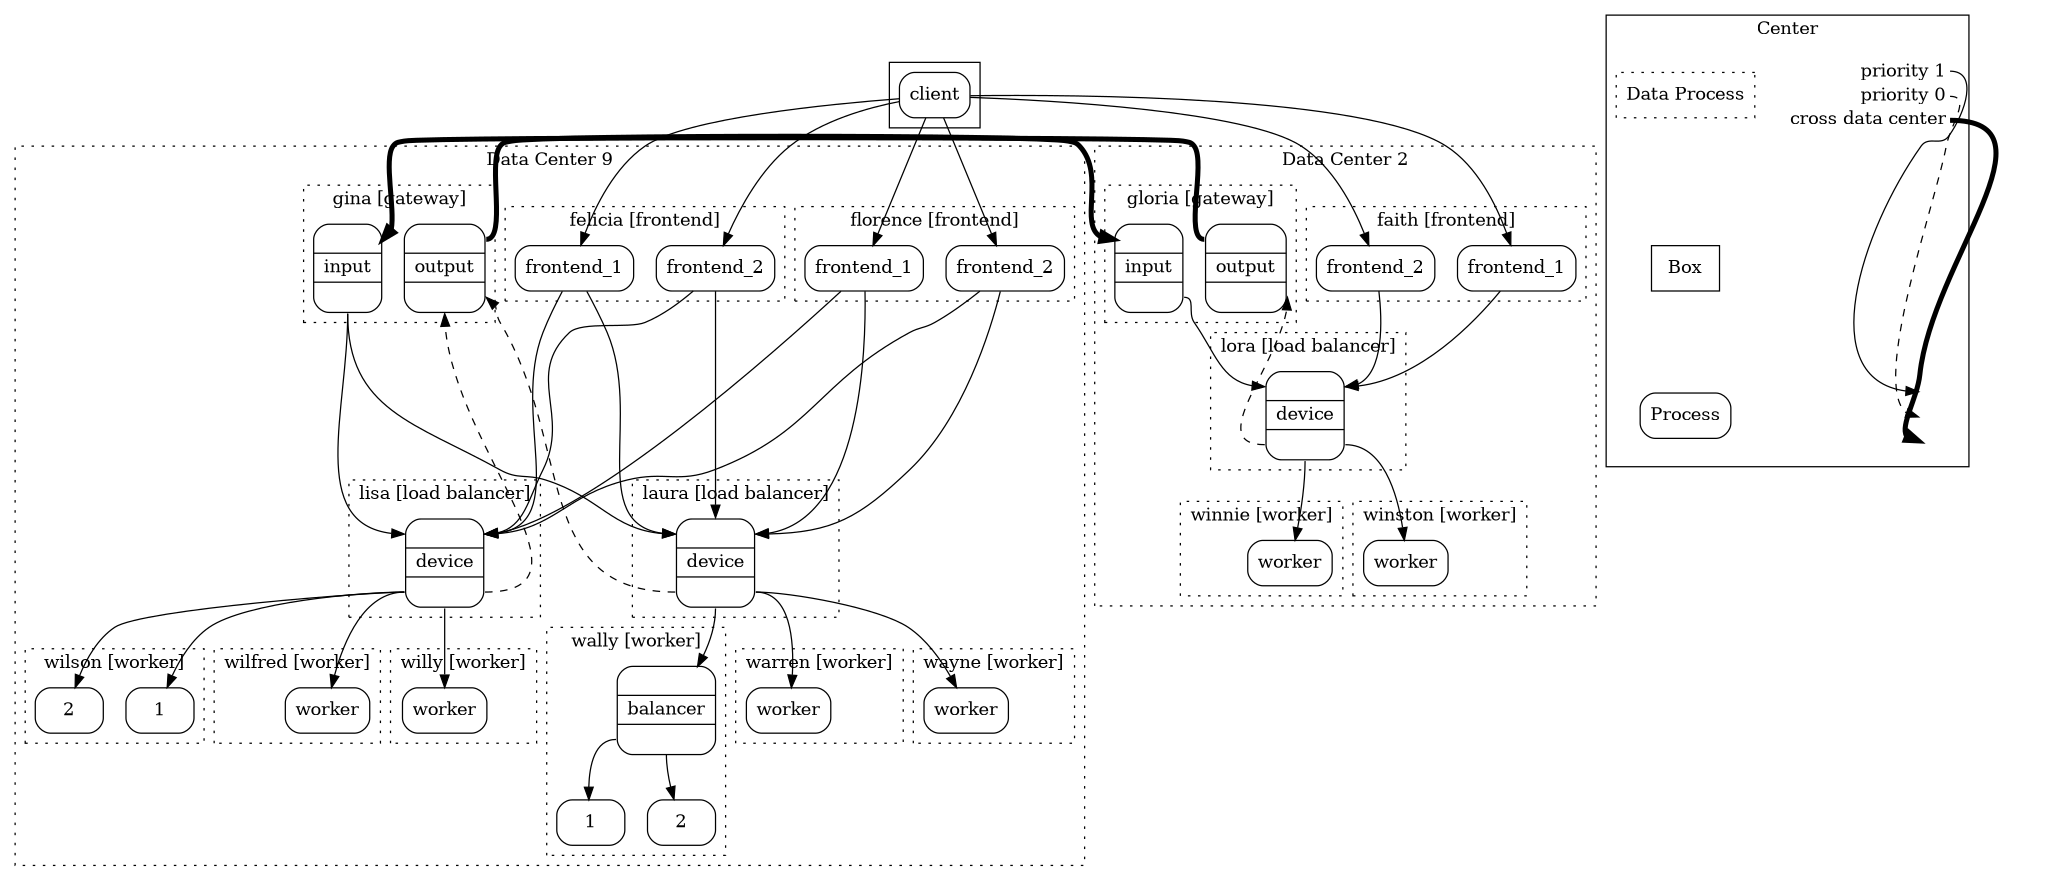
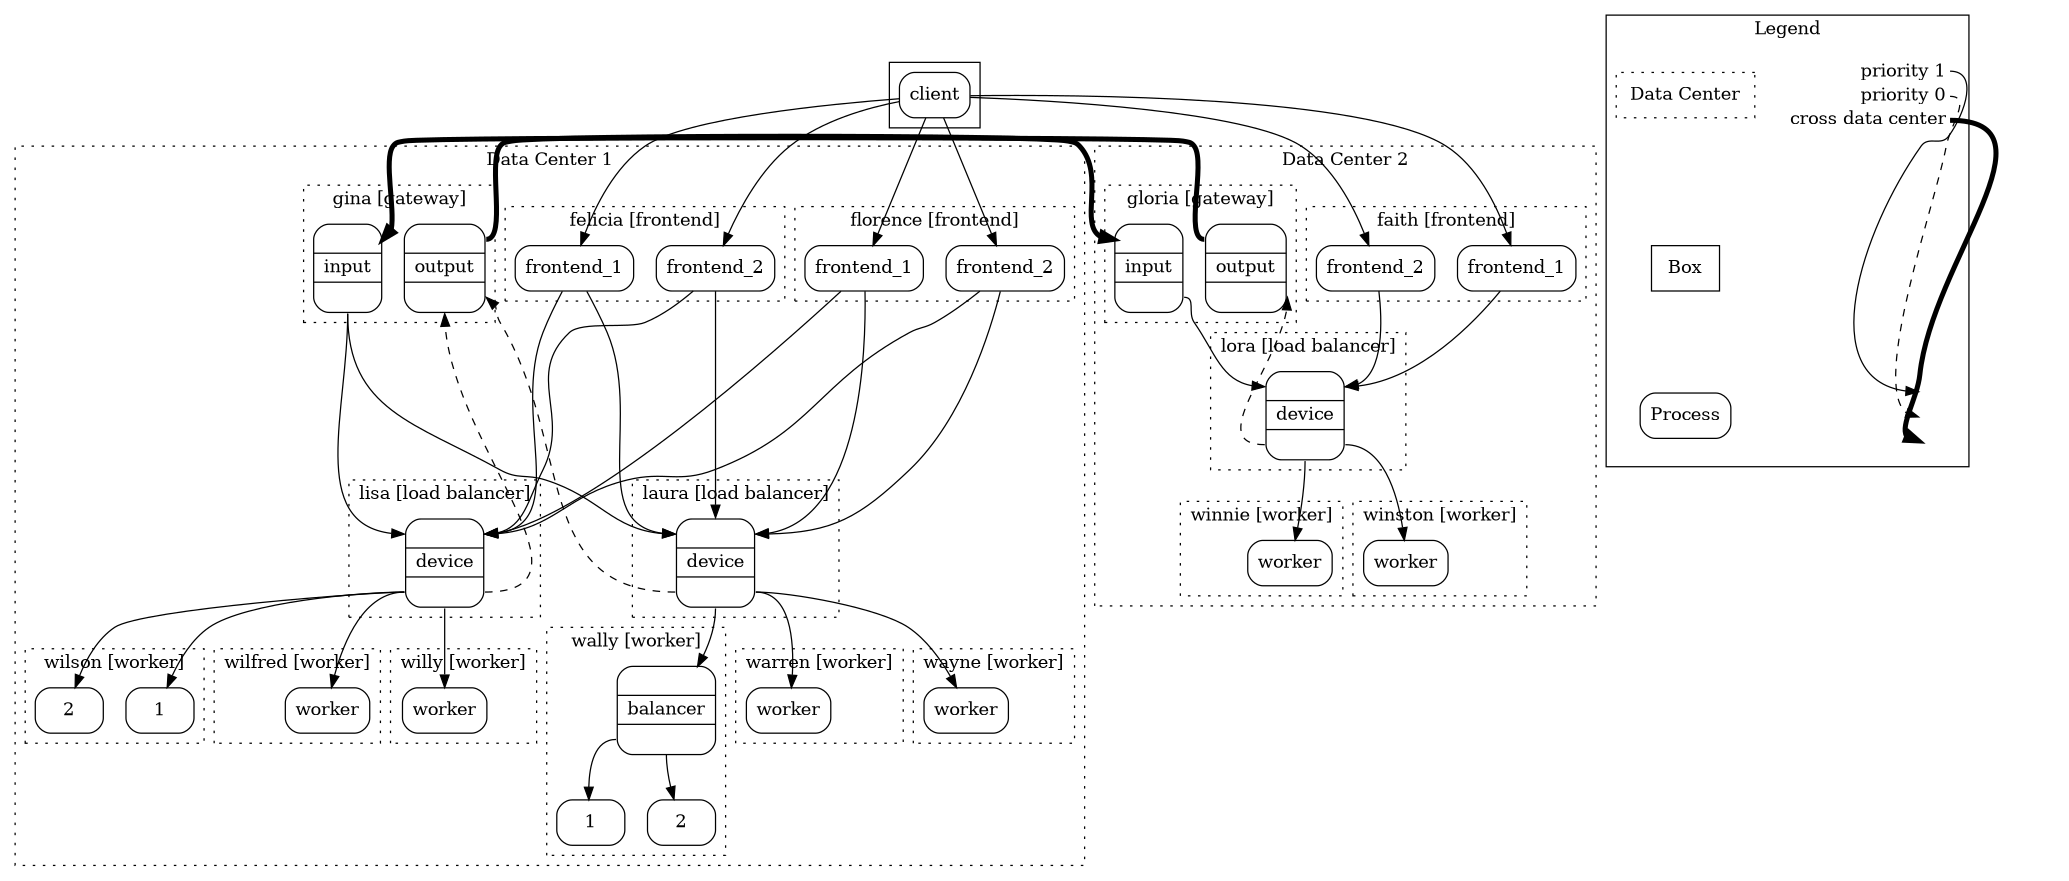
cluster "Center": label "Center" -> "Legend"
node "Data Process": label "Data Process" -> "Data Center"
cluster "Data Center 9": label "Data Center 9" -> "Data Center 1"
